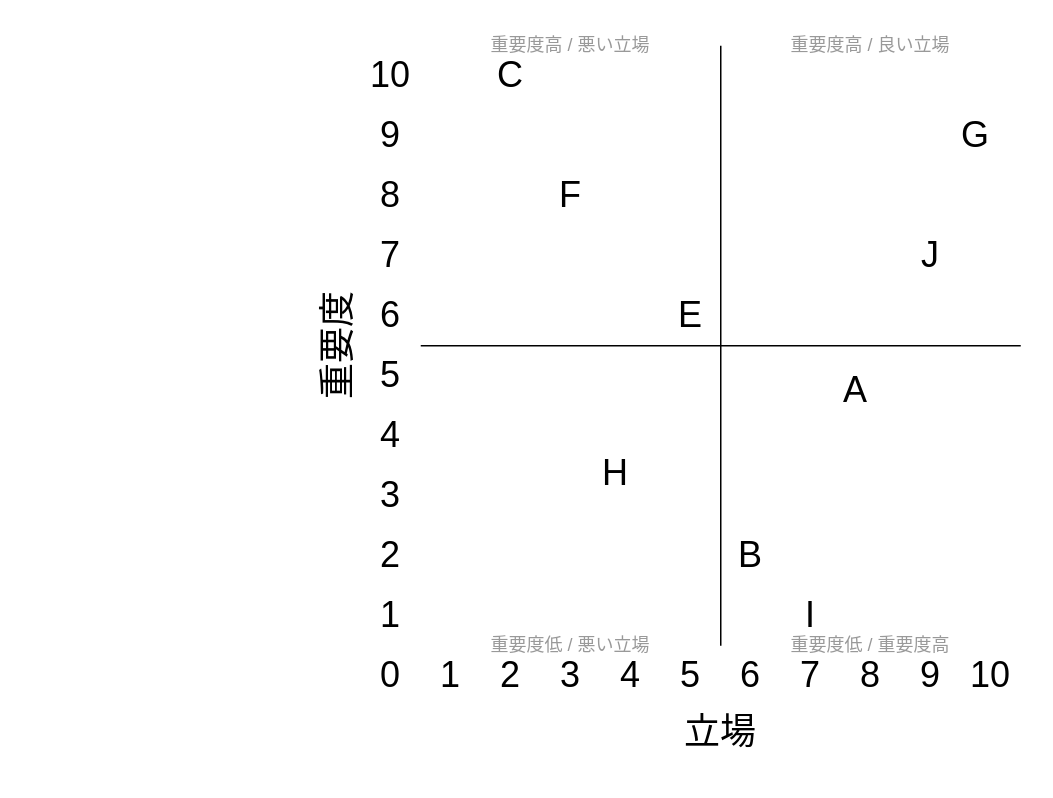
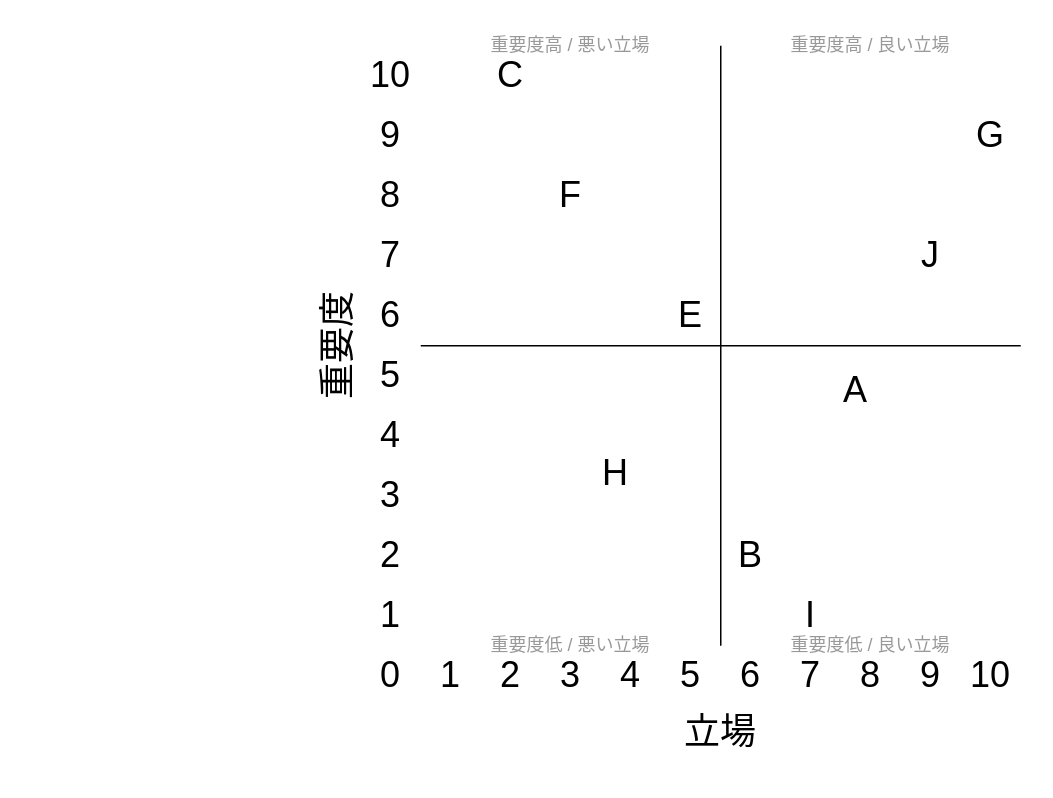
node "G": moved (976, 136) -> (991, 136)
node "重要度低 / 重要度高": label "重要度低 / 重要度高" -> "重要度低 / 良い立場"
